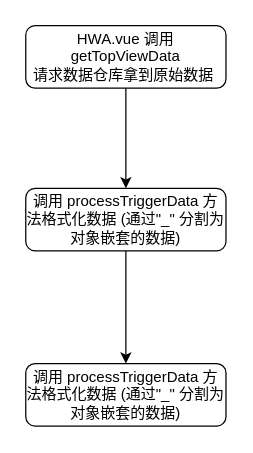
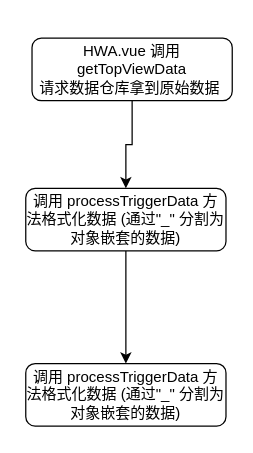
node "HWA.vue 调用getTopViewData 请求数据仓库拿到原始数据": moved (126, 57) -> (132, 69)
